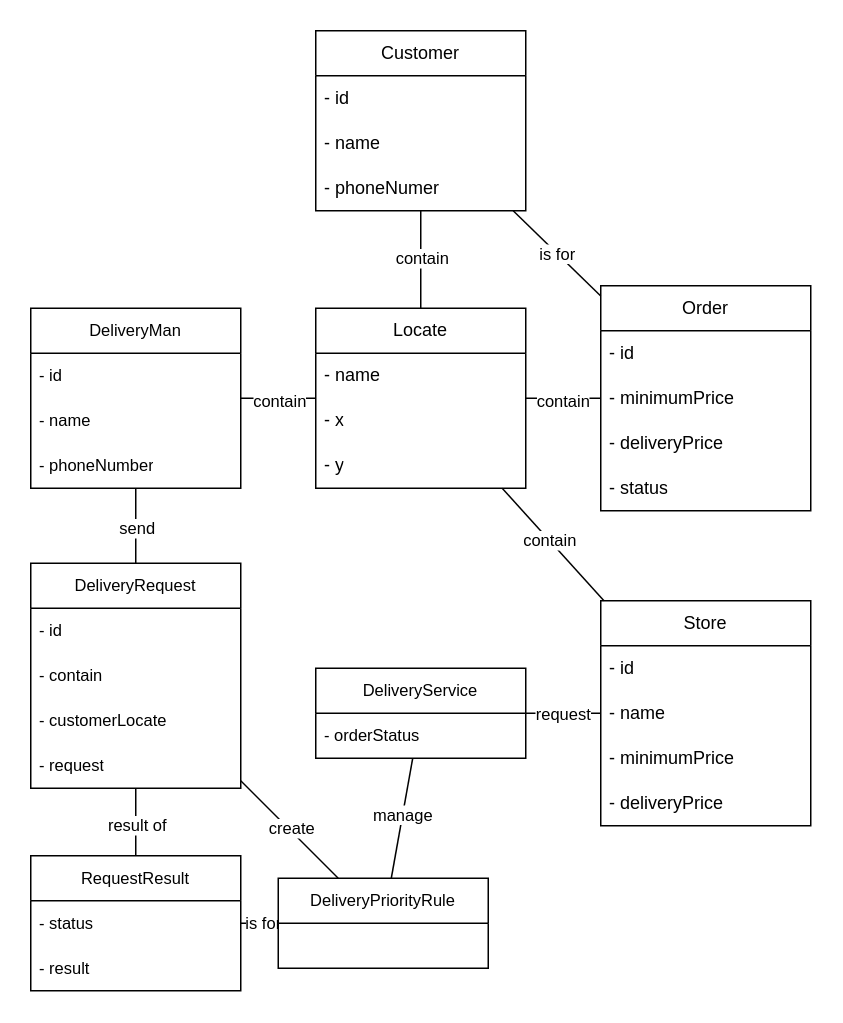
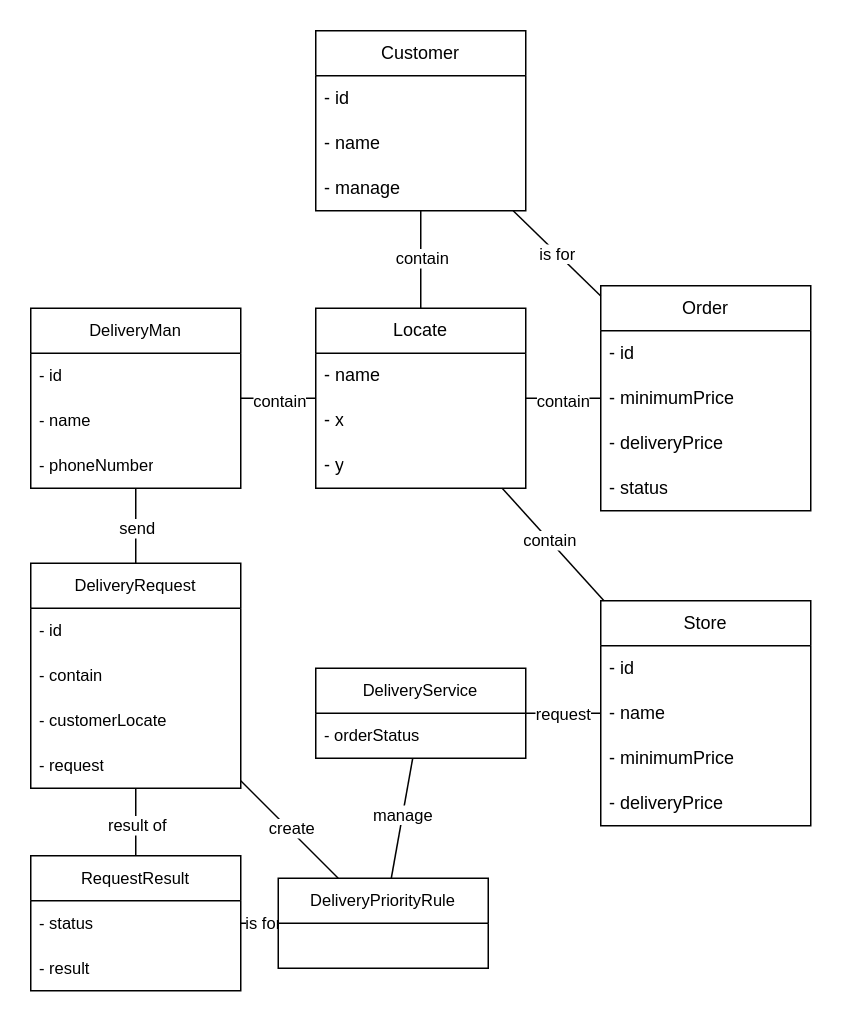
node "- phoneNumer": label "- phoneNumer" -> "- manage"
